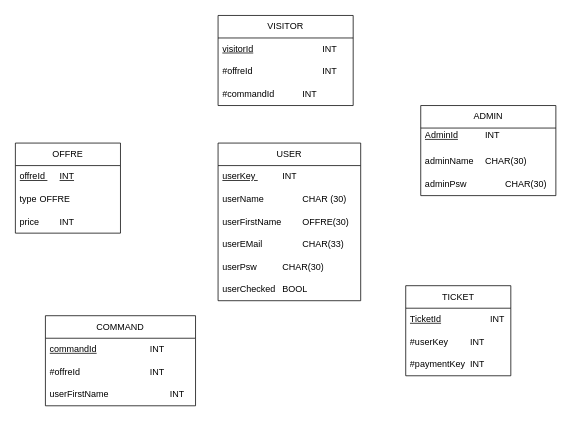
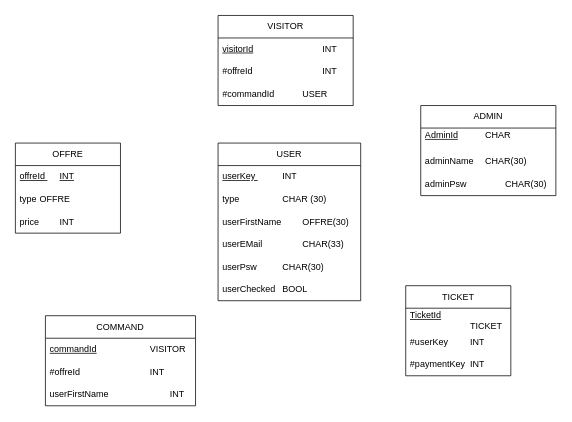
node "#commandId INT": label "#commandId INT" -> "#commandId USER"
node "AdminId INT": label "AdminId INT" -> "AdminId CHAR"
node "userName CHAR (30)": label "userName CHAR (30)" -> "type CHAR (30)"
node "TicketId INT": label "TicketId INT" -> "TicketId TICKET"
node "commandId INT": label "commandId INT" -> "commandId VISITOR"
